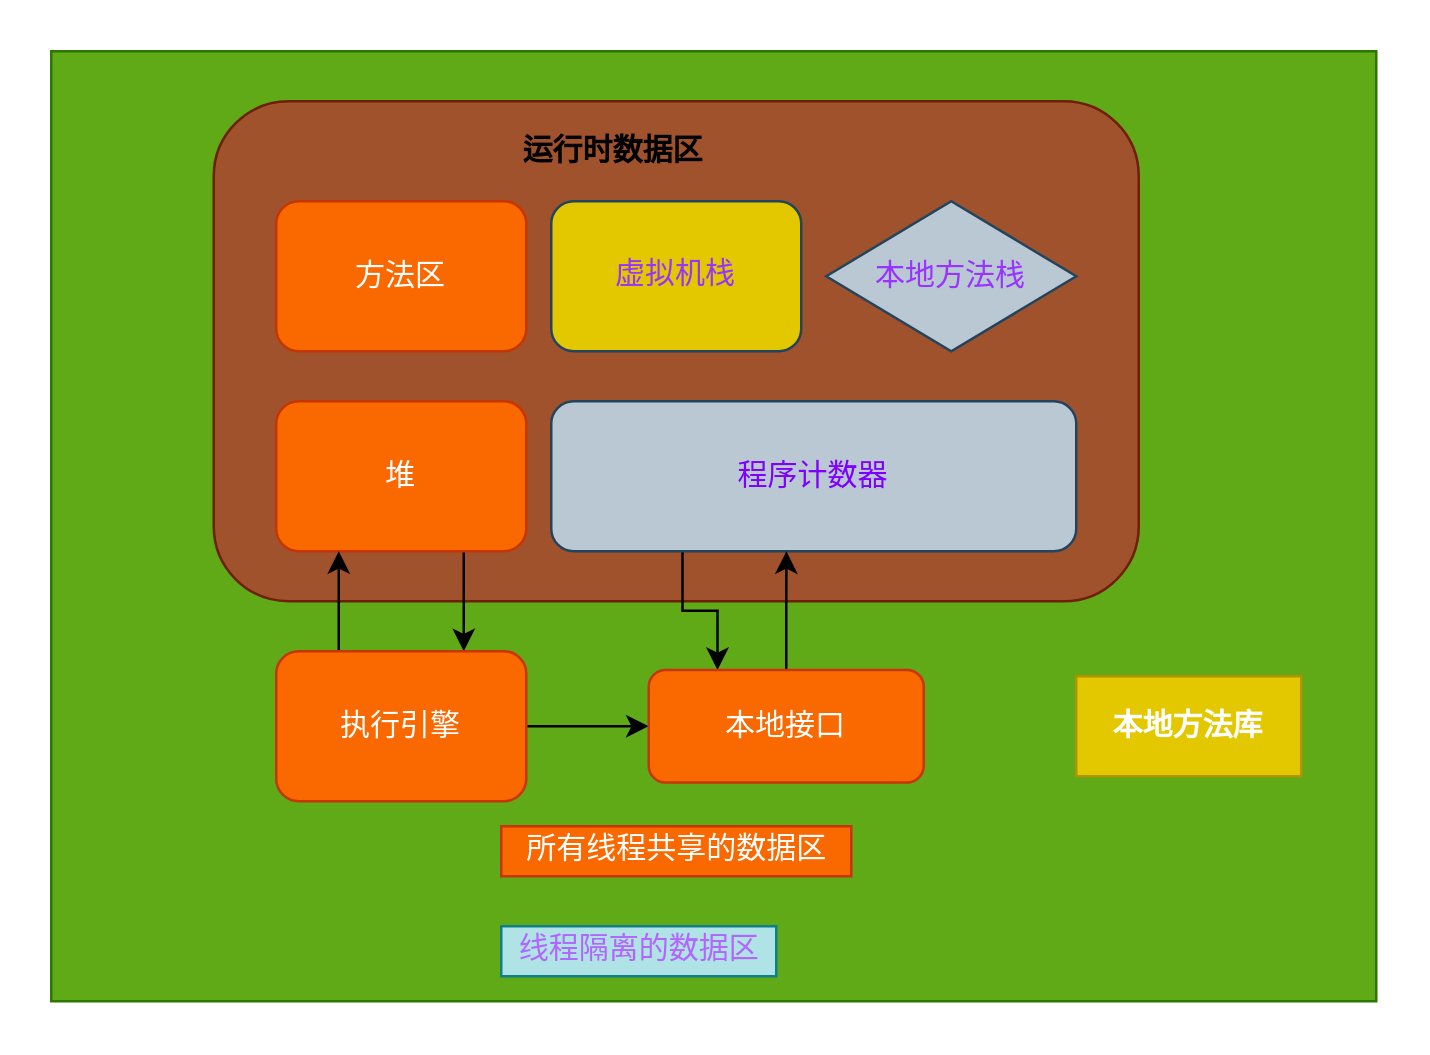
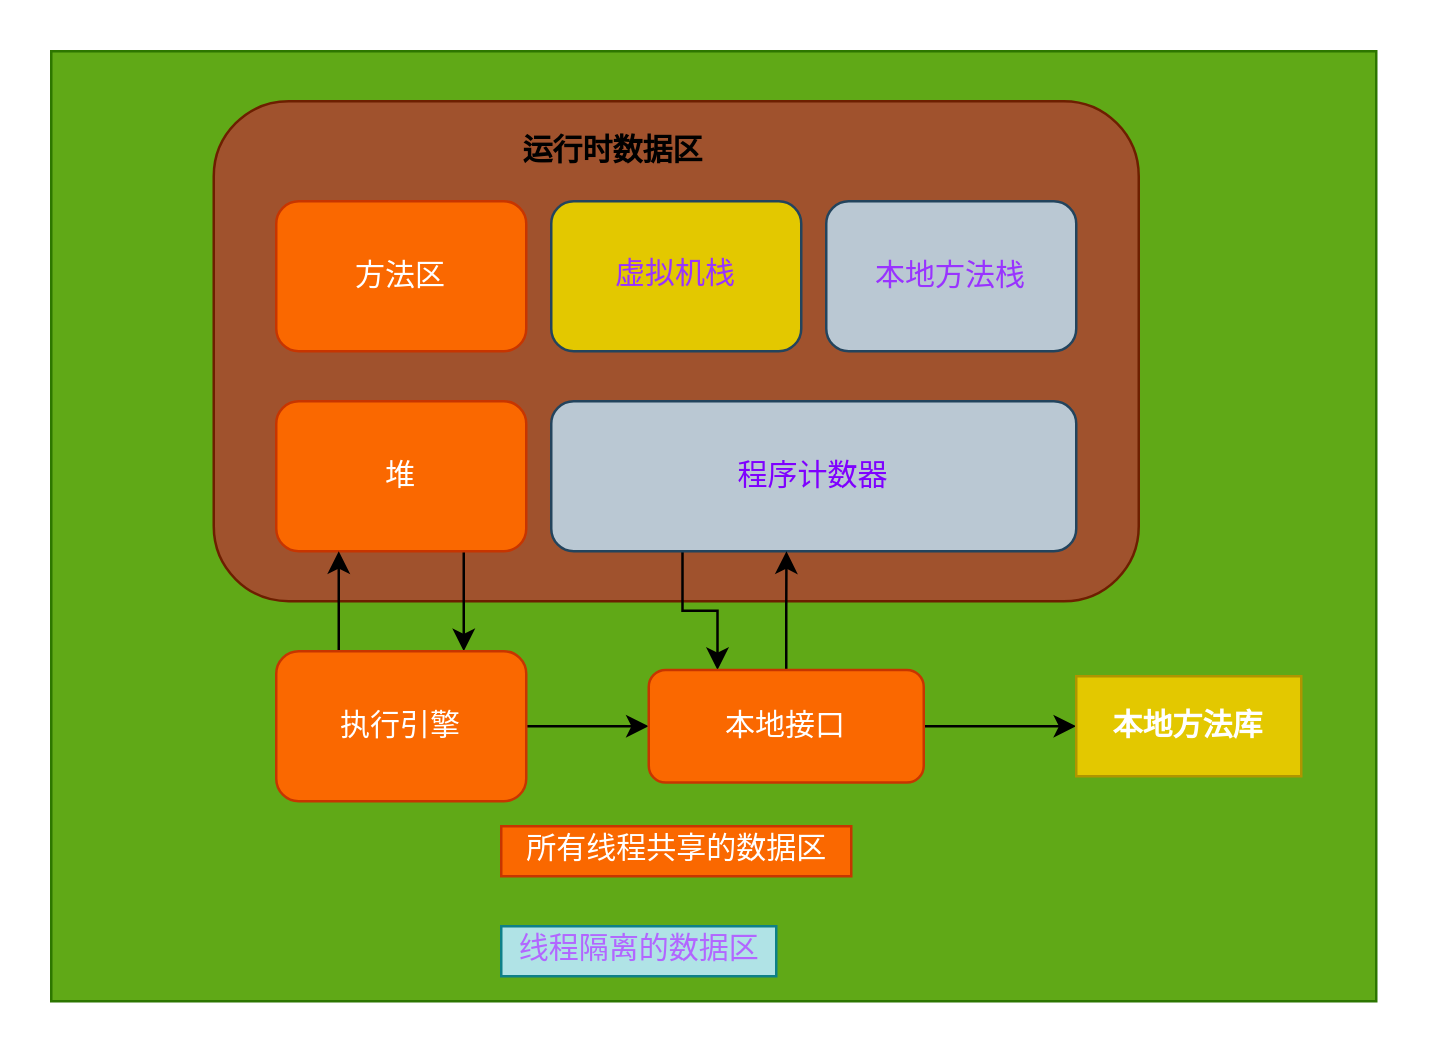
node "本地方法栈": shape diamond -> rounded rectangle
edge "本地接口" -> "本地方法库": added
